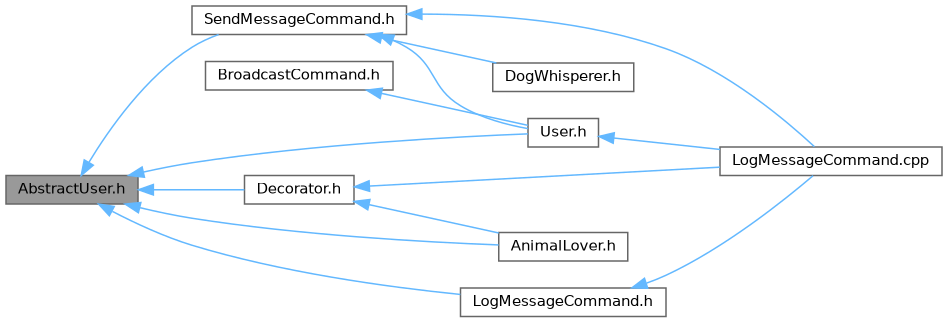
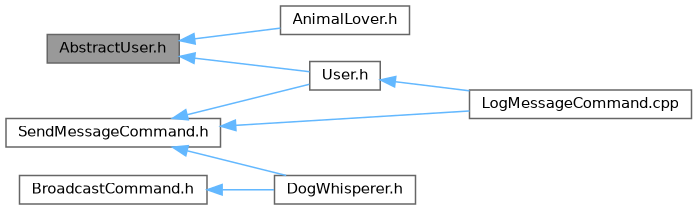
edge "SendMessageCommand.h" -> "AbstractUser.h": removed
edge "User.h" -> "BroadcastCommand.h": now "DogWhisperer.h" -> "BroadcastCommand.h"
node "Decorator.h": removed
node "LogMessageCommand.h": removed
